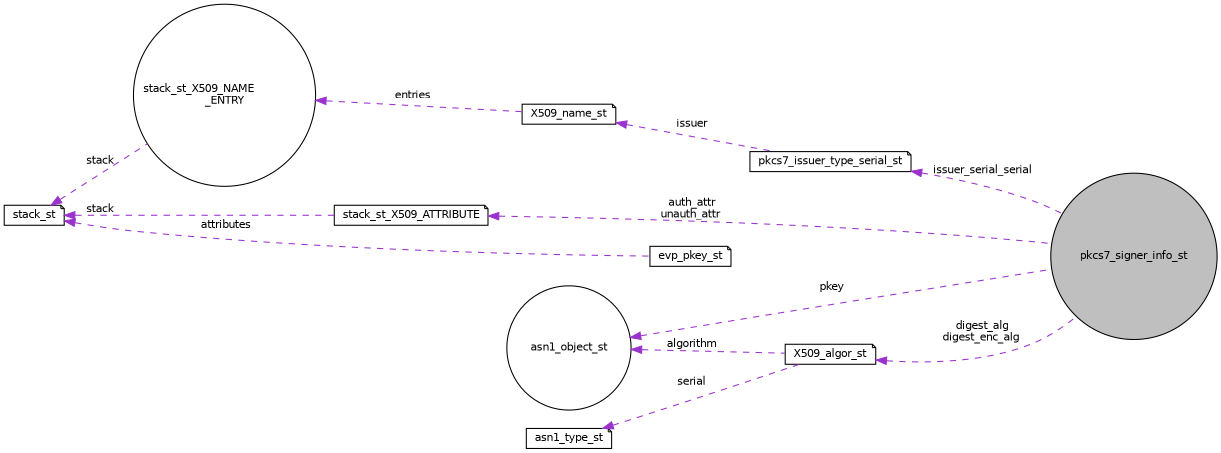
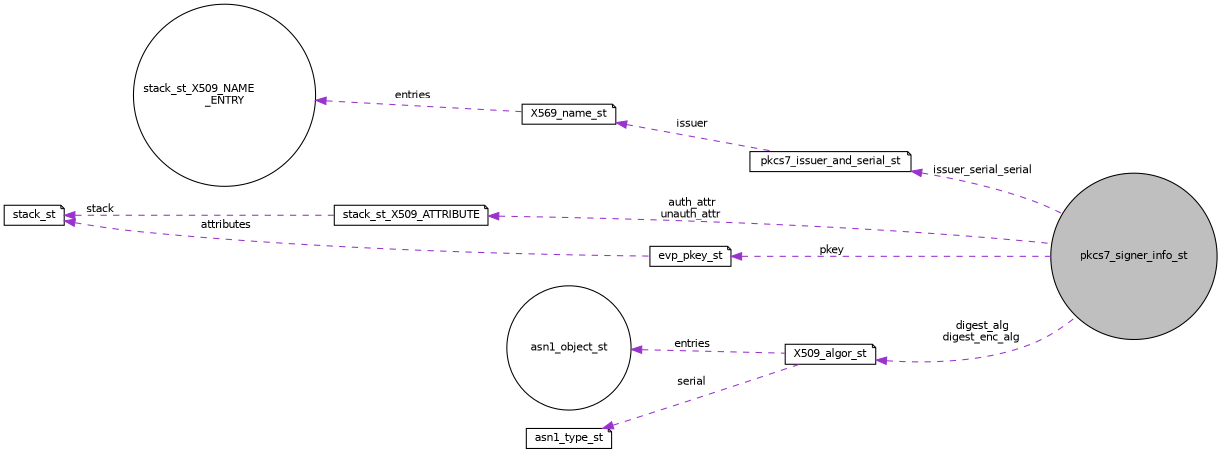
node "X509_name_st": label "X509_name_st" -> "X569_name_st"
node "pkcs7_issuer_type_serial_st": label "pkcs7_issuer_type_serial_st" -> "pkcs7_issuer_and_serial_st"
edge "stack_st_X509_NAME _ENTRY" -> "stack_st": removed, label "stack"
edge "pkcs7_signer_info_st" -> "asn1_object_st": now "pkcs7_signer_info_st" -> "evp_pkey_st"
edge "X509_algor_st" -> "asn1_object_st": label " algorithm" -> " entries"
